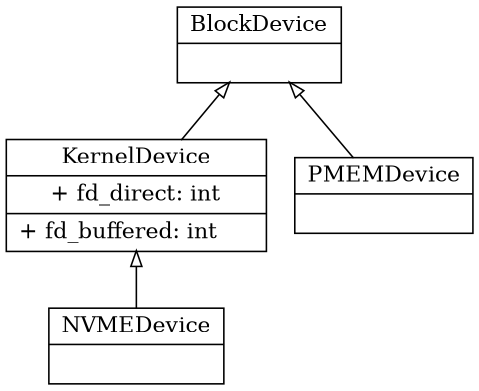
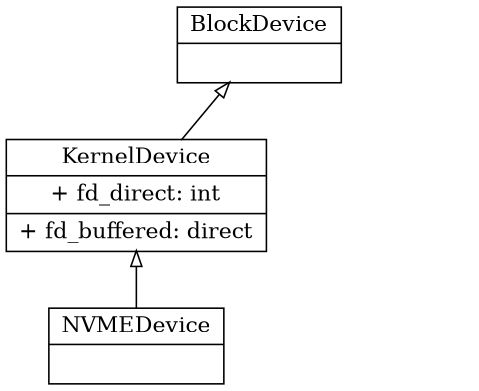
node "PMEMDevice": removed
node "KernelDevice": text "+ fd_buffered: int" -> "+ fd_buffered: direct"
